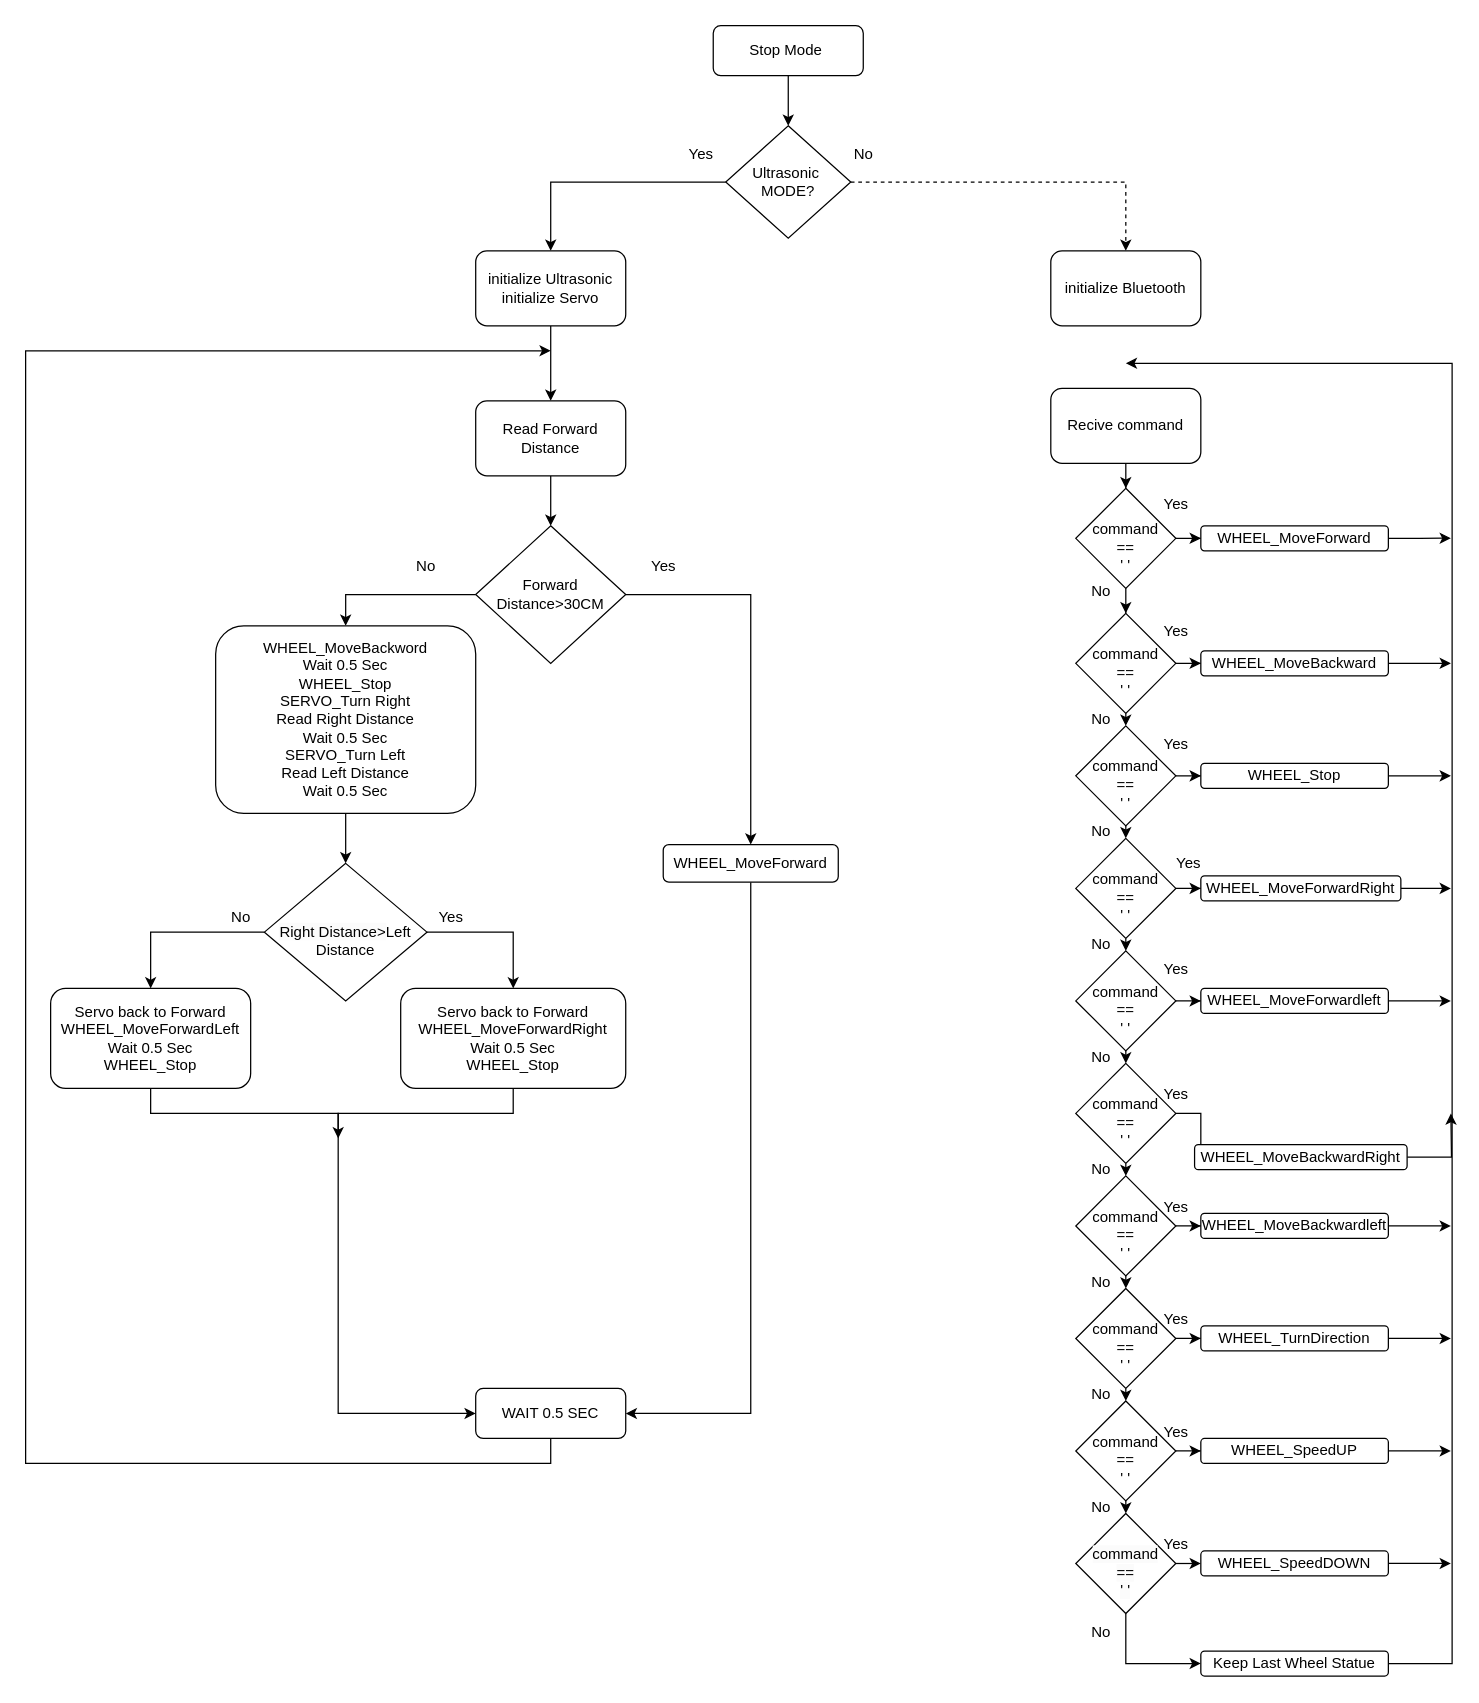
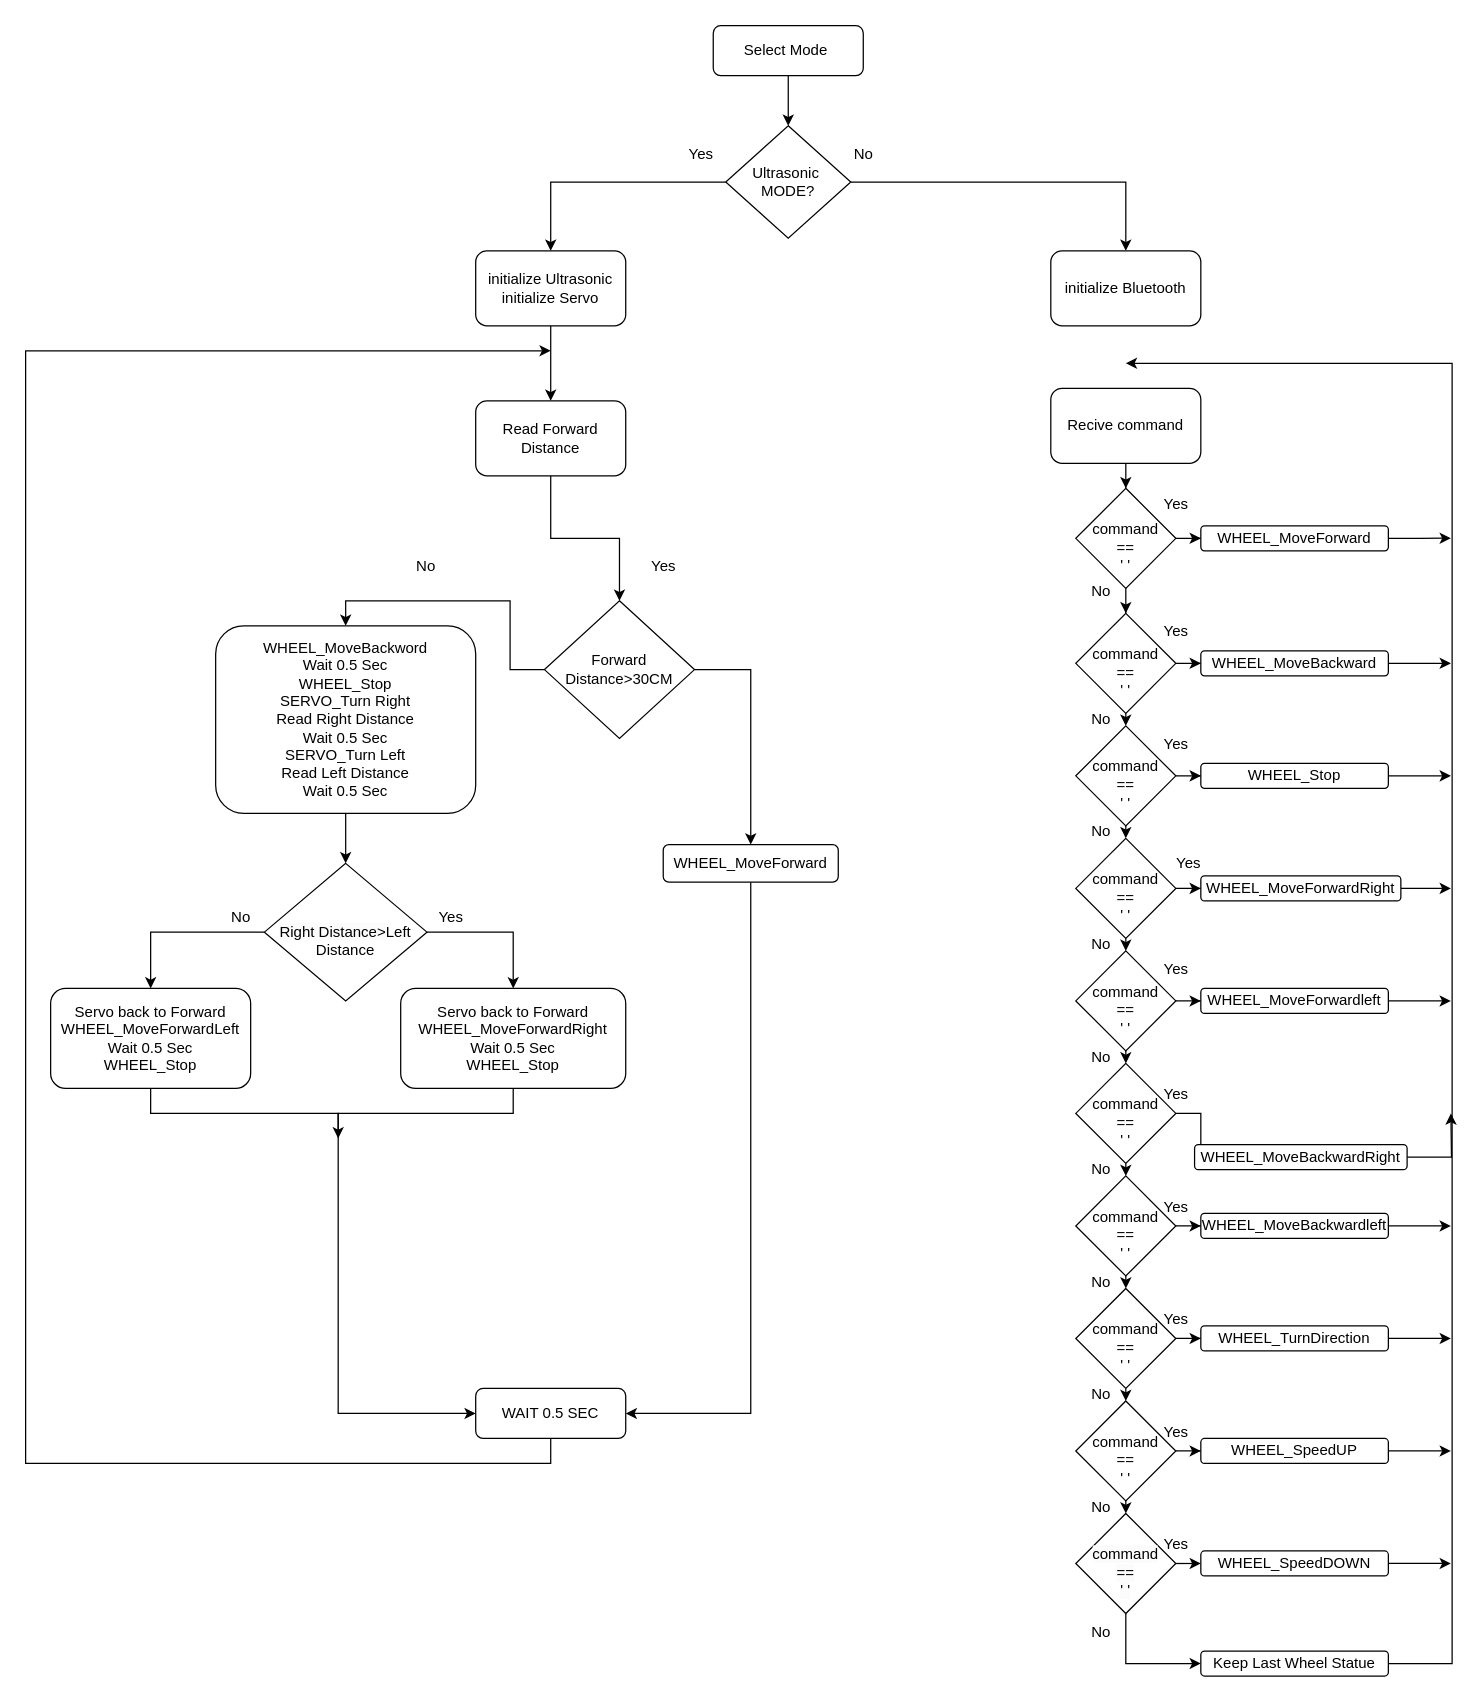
node "Stop Mode": label "Stop Mode" -> "Select Mode"
edge "Ultrasonic MODE?" -> "initialize Bluetooth": style dashed -> solid
node "Forward Distance>30CM": moved (551, 594) -> (619, 669)
